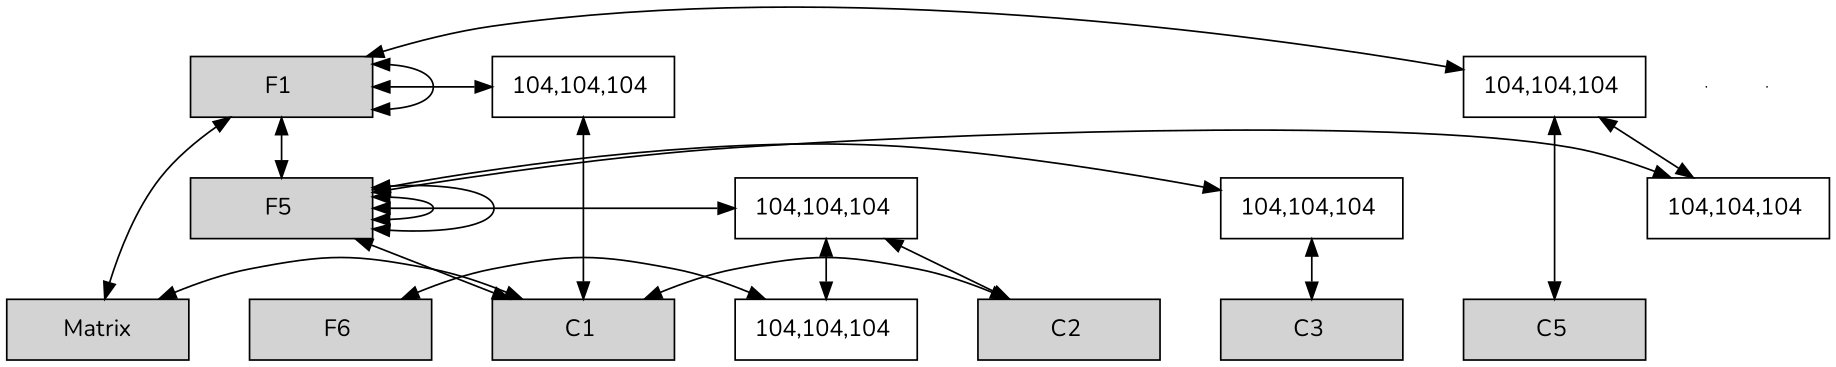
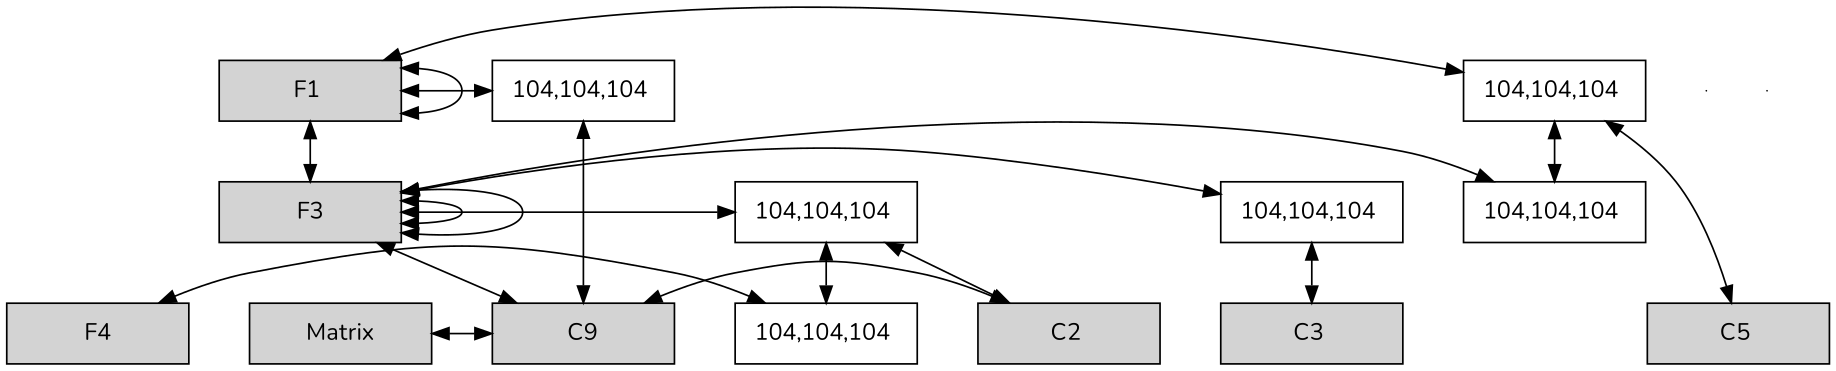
edge "F1" -- "Matrix": removed
node "F5": label "F5" -> "F3"
node "F6": label "F6" -> "F4"
node "C1": label "C1" -> "C9"
